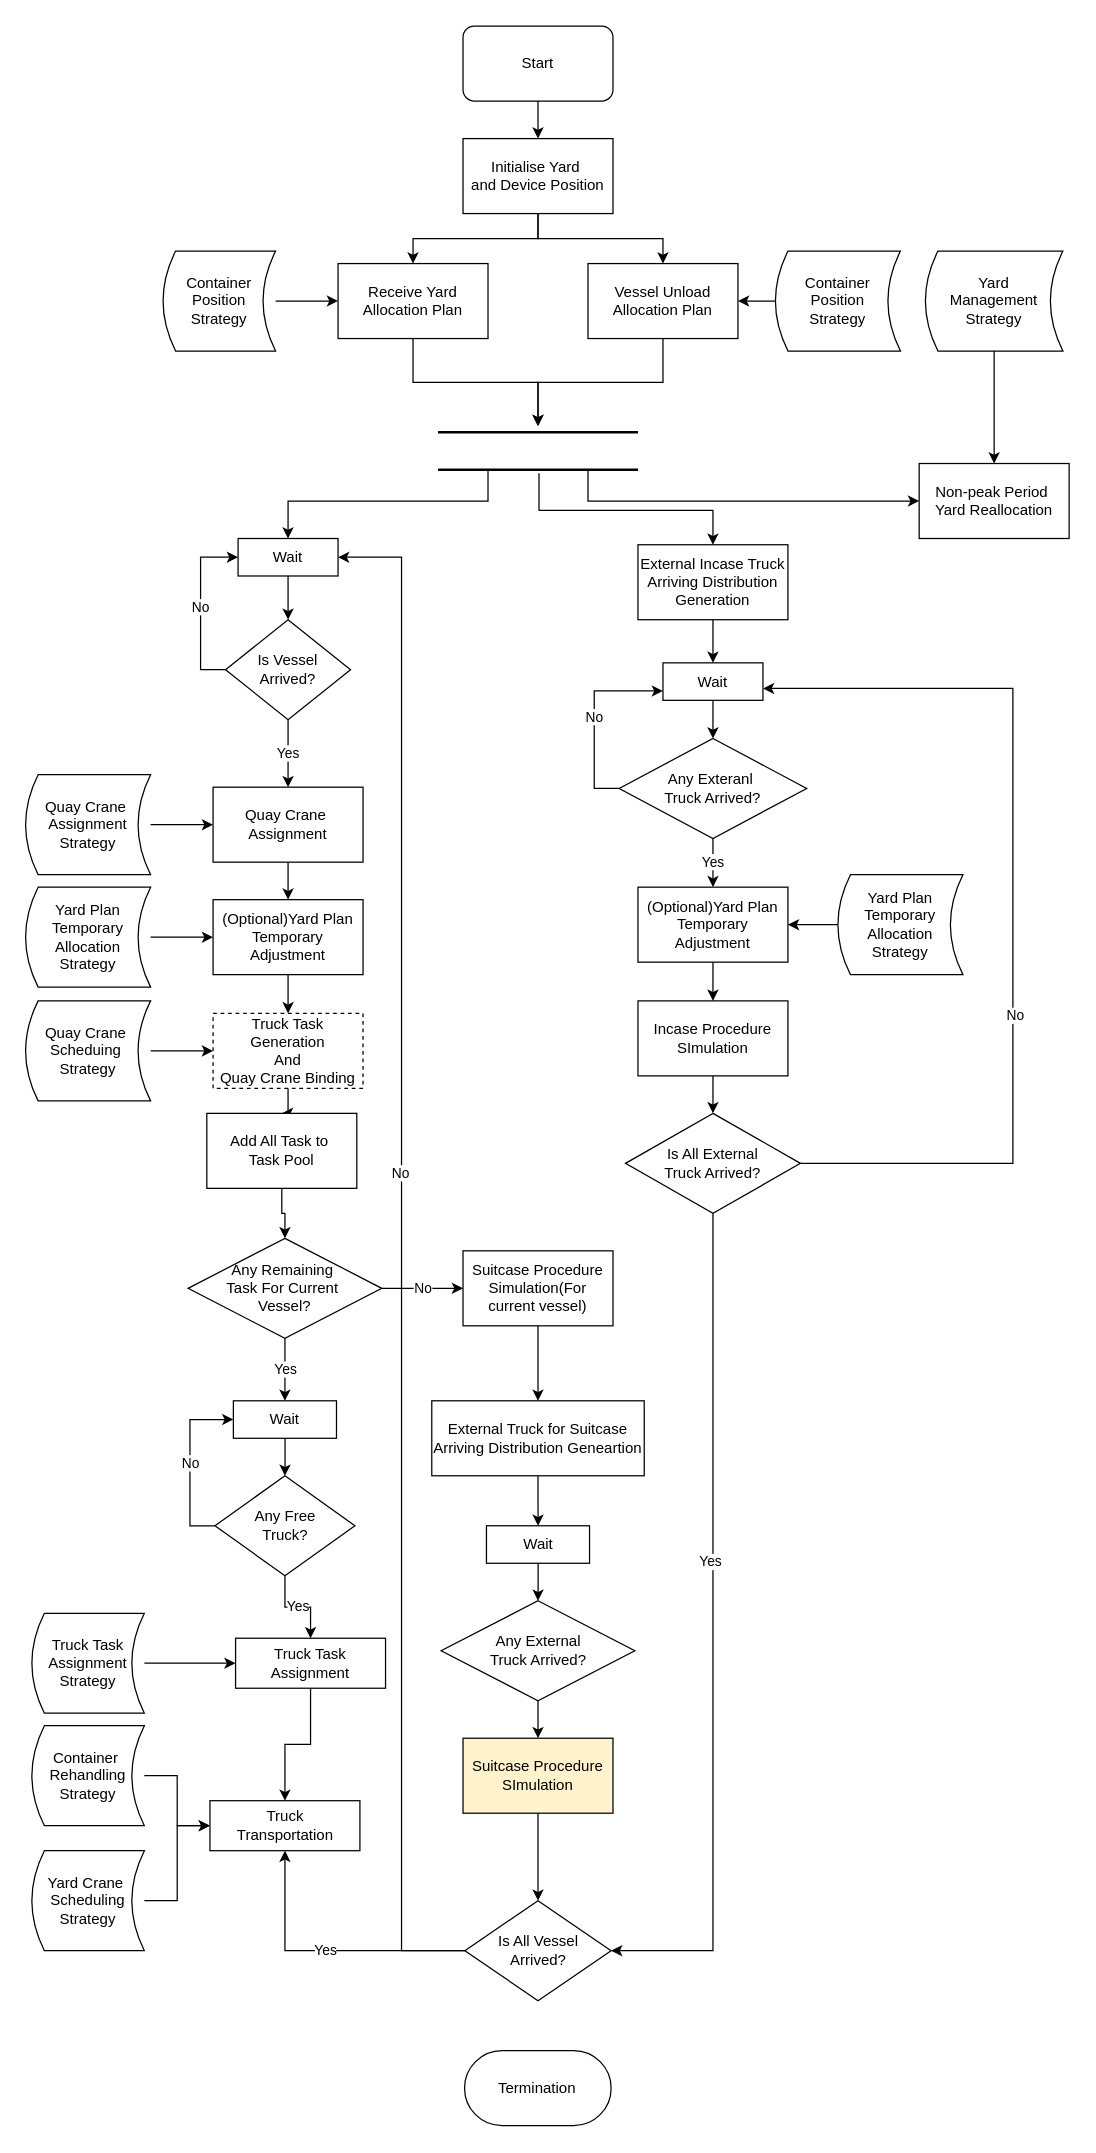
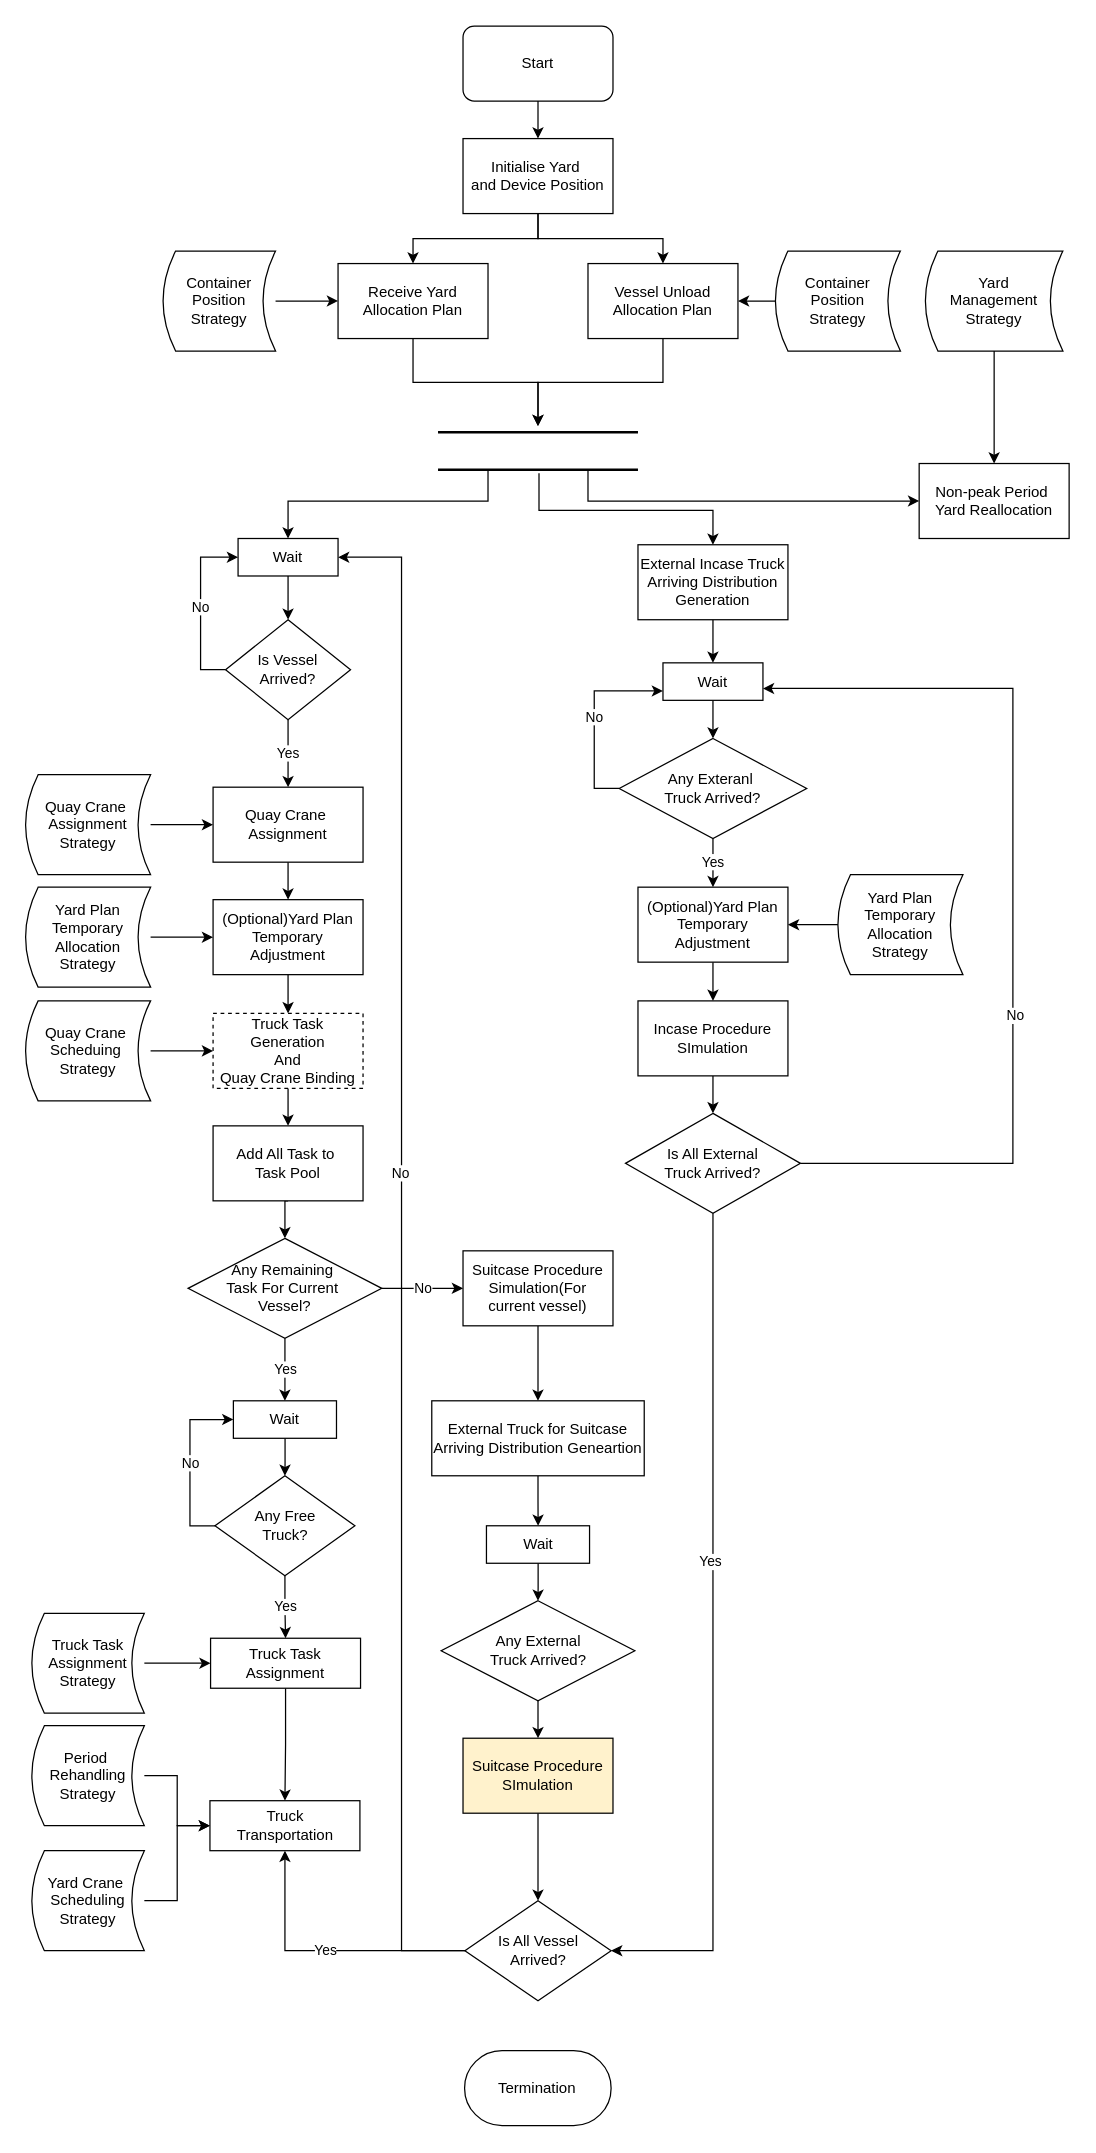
node "Add All Task to Task Pool": moved (282, 1151) -> (288, 1163)
node "Truck Task Assignment": moved (311, 1663) -> (286, 1663)
node "Container Rehandling Strategy": label "Container Rehandling Strategy" -> "Period Rehandling Strategy"
